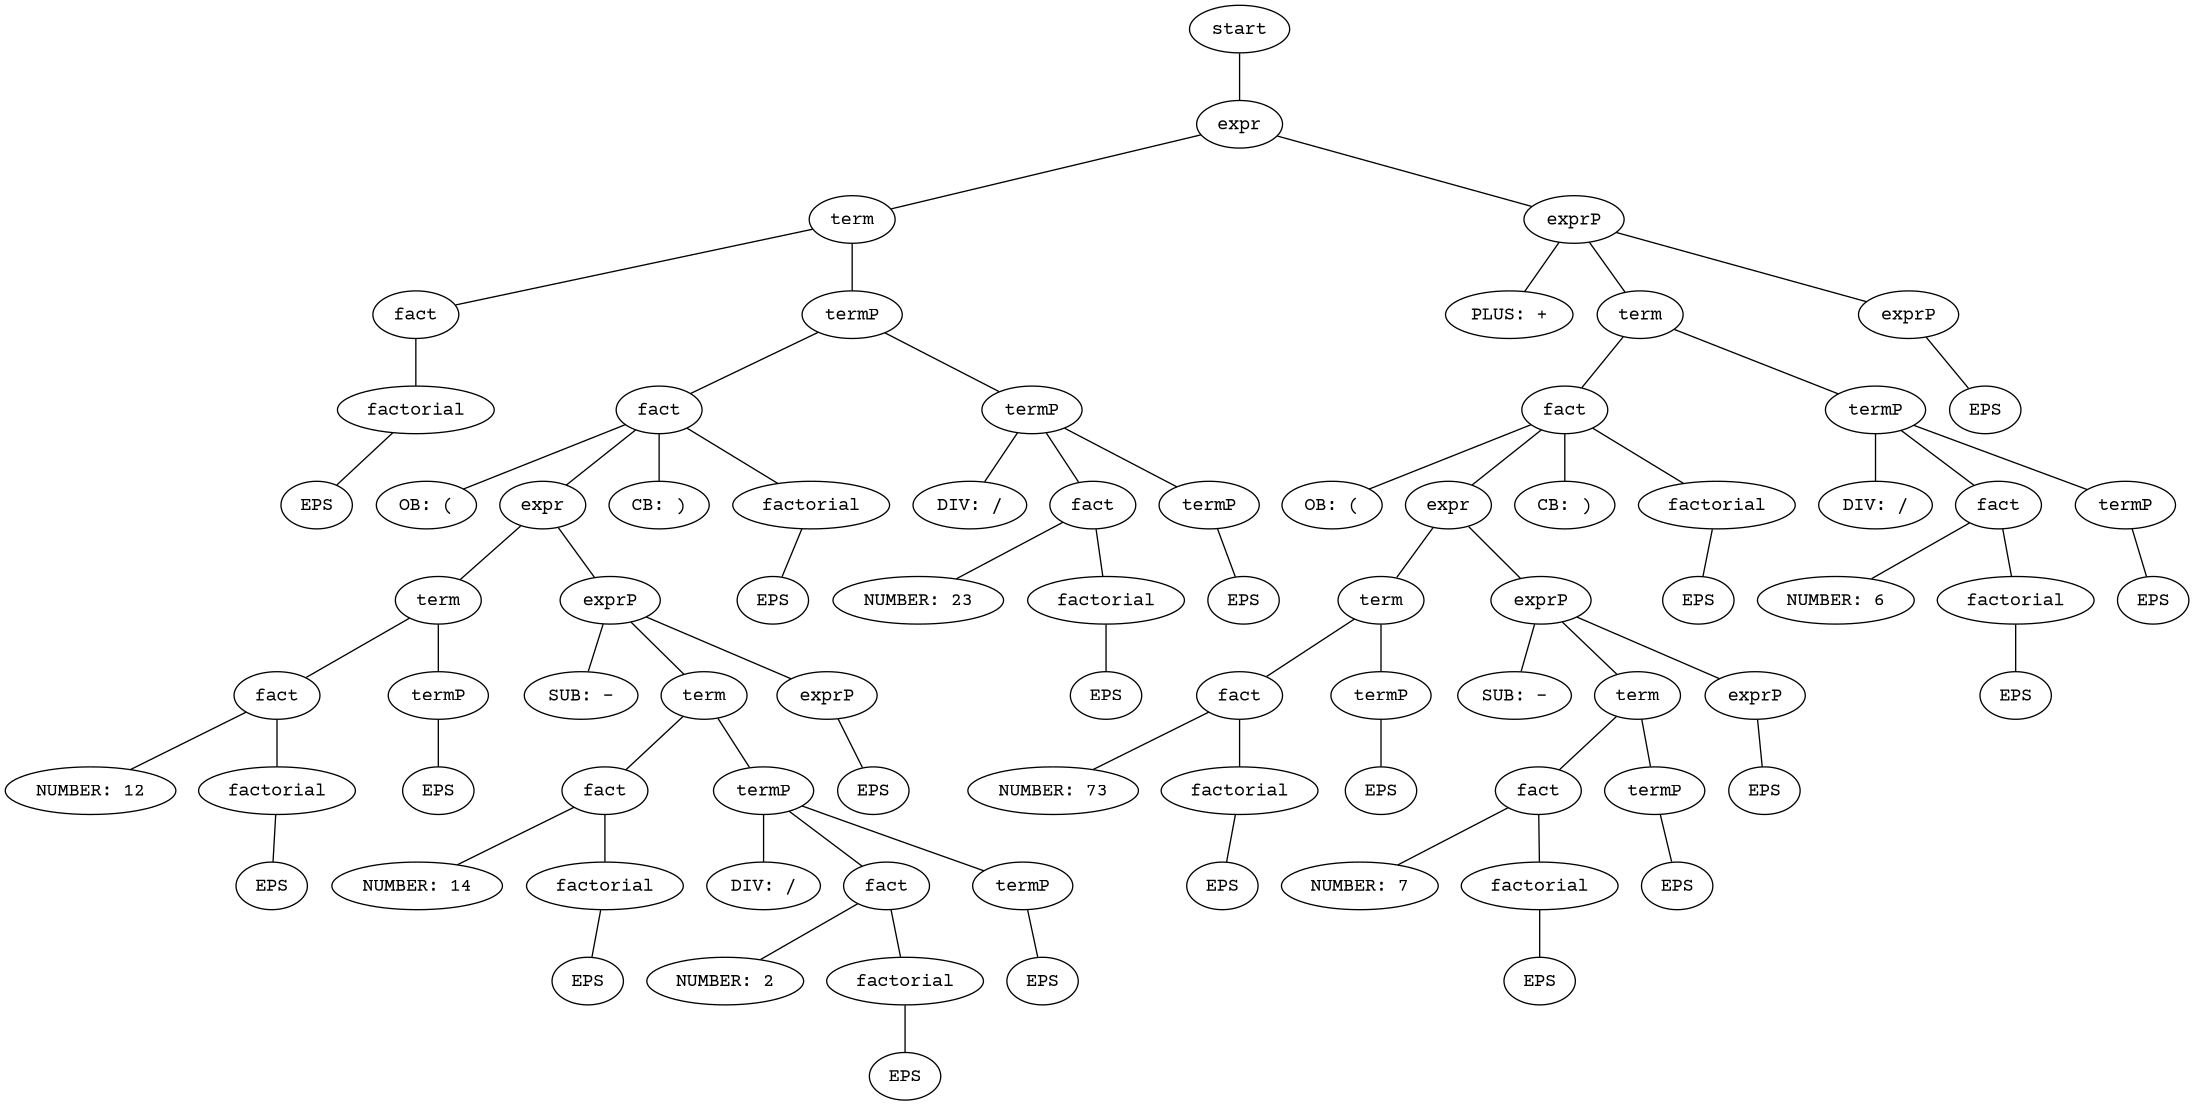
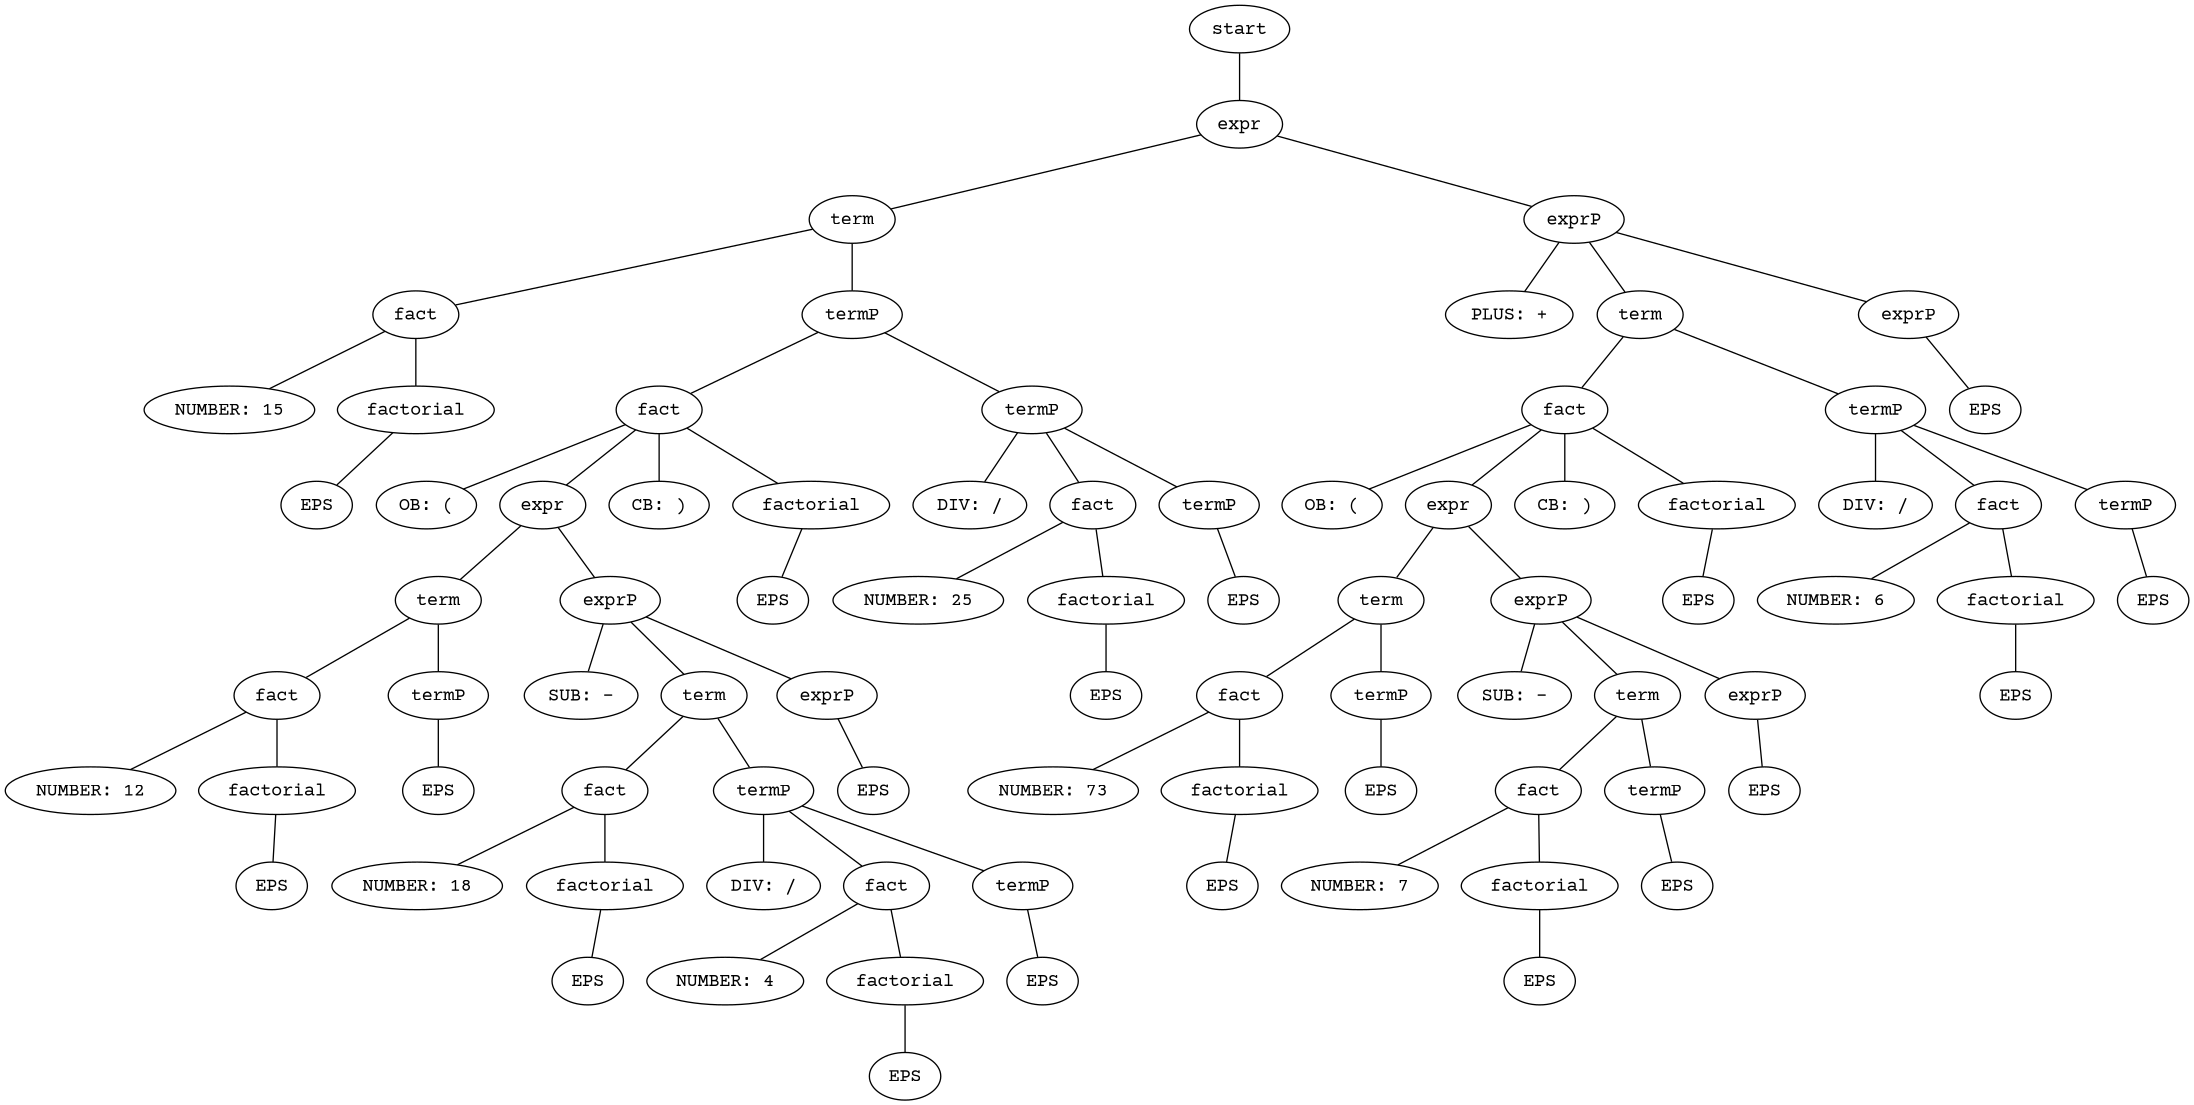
node "NUMBER: 15": added
node "NUMBER: 23": label "NUMBER: 23" -> "NUMBER: 25"
node "NUMBER: 14": label "NUMBER: 14" -> "NUMBER: 18"
node "NUMBER: 2": label "NUMBER: 2" -> "NUMBER: 4"
